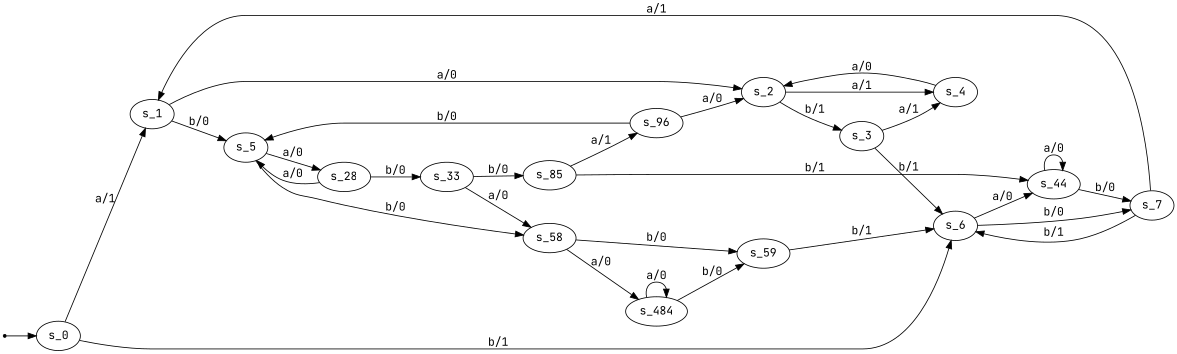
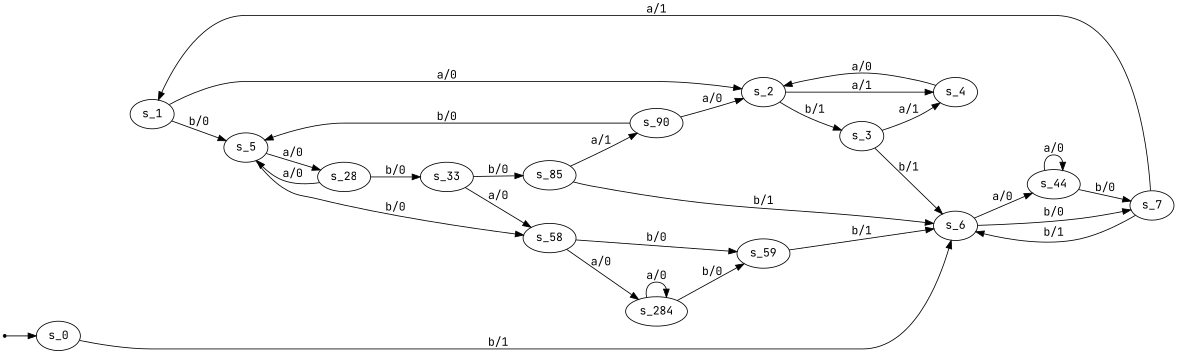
node "s_96": label "s_96" -> "s_90"
edge "s_85" -> "s_44": now "s_85" -> "s_6"
edge "s_0" -> "s_1": removed, label "a/1"
node "s_484": label "s_484" -> "s_284"
